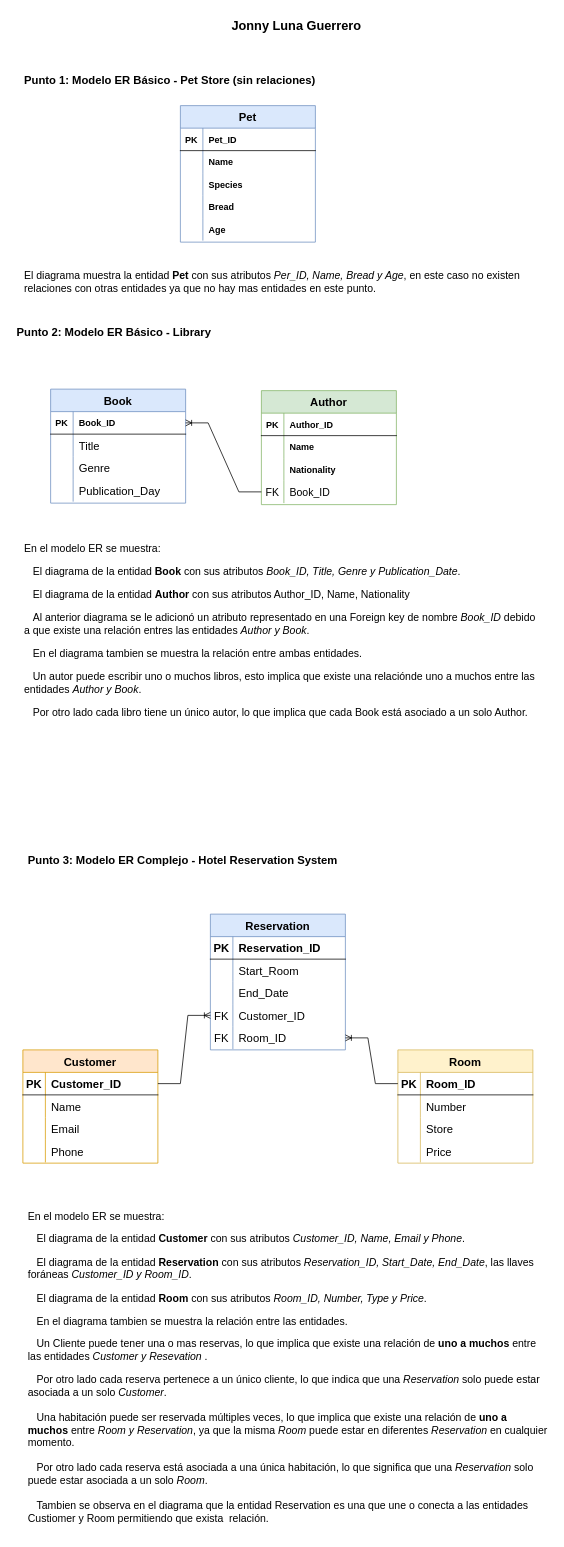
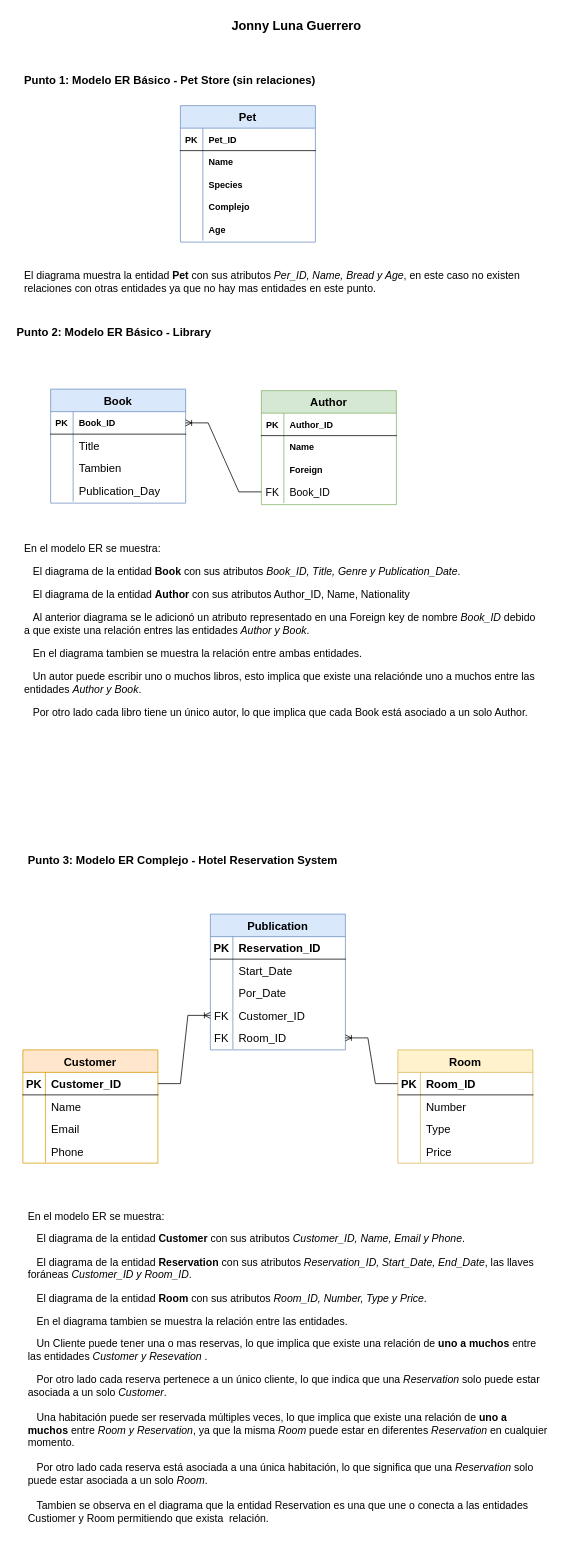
node "Bread": label "Bread" -> "Complejo"
node "Genre": label "Genre" -> "Tambien"
node "Nationality": label "Nationality" -> "Foreign"
node "Reservation": label "Reservation" -> "Publication"
node "Start_Room": label "Start_Room" -> "Start_Date"
node "End_Date": label "End_Date" -> "Por_Date"
node "Store": label "Store" -> "Type"
